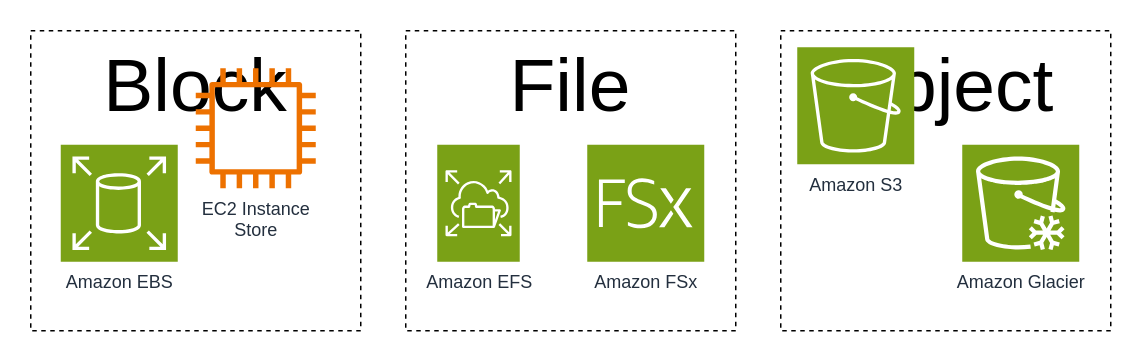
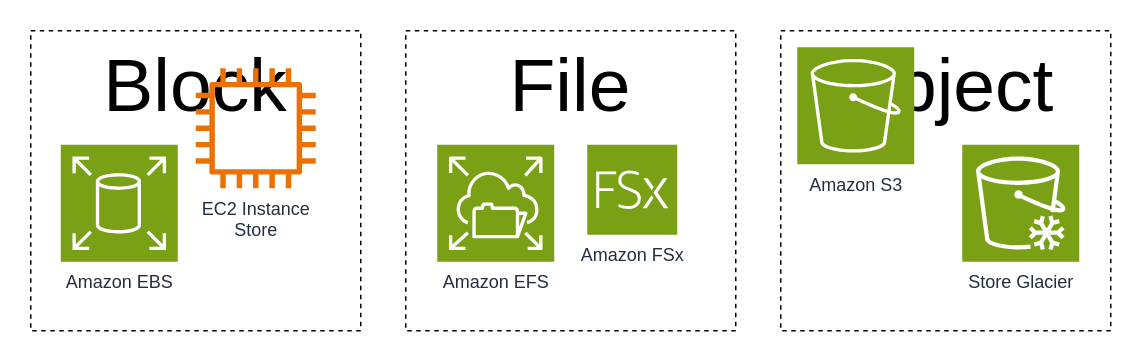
node "Amazon EFS": size 83x117 -> 117x117
node "Amazon FSx": size 117x117 -> 90x90
node "Amazon Glacier": label "Amazon Glacier" -> "Store Glacier"
